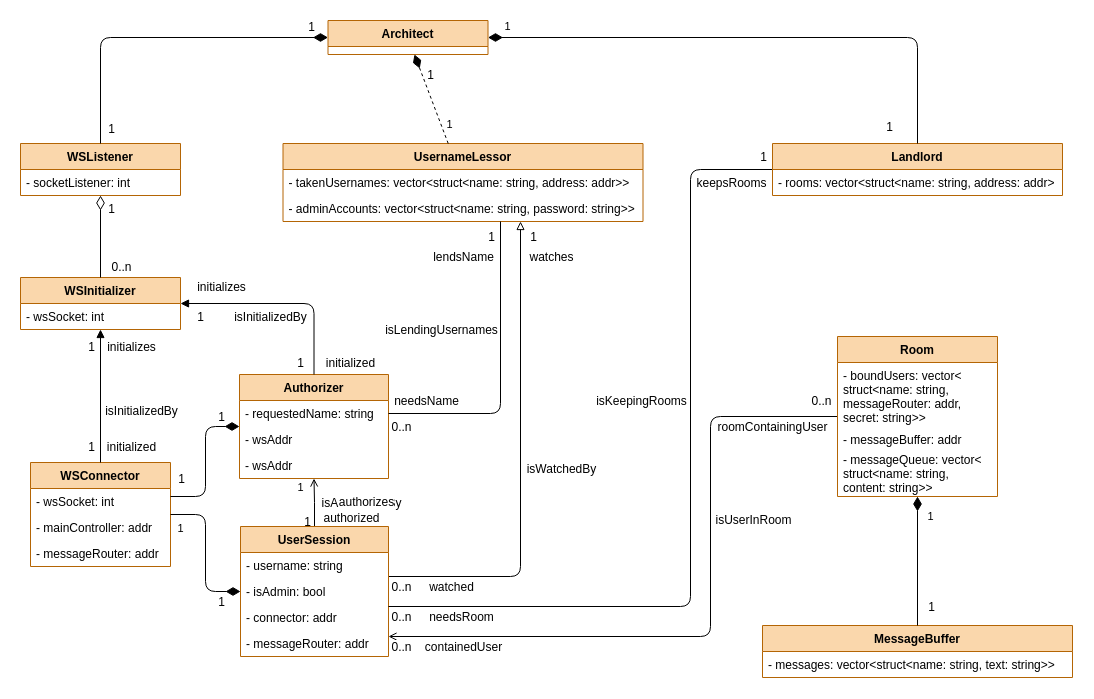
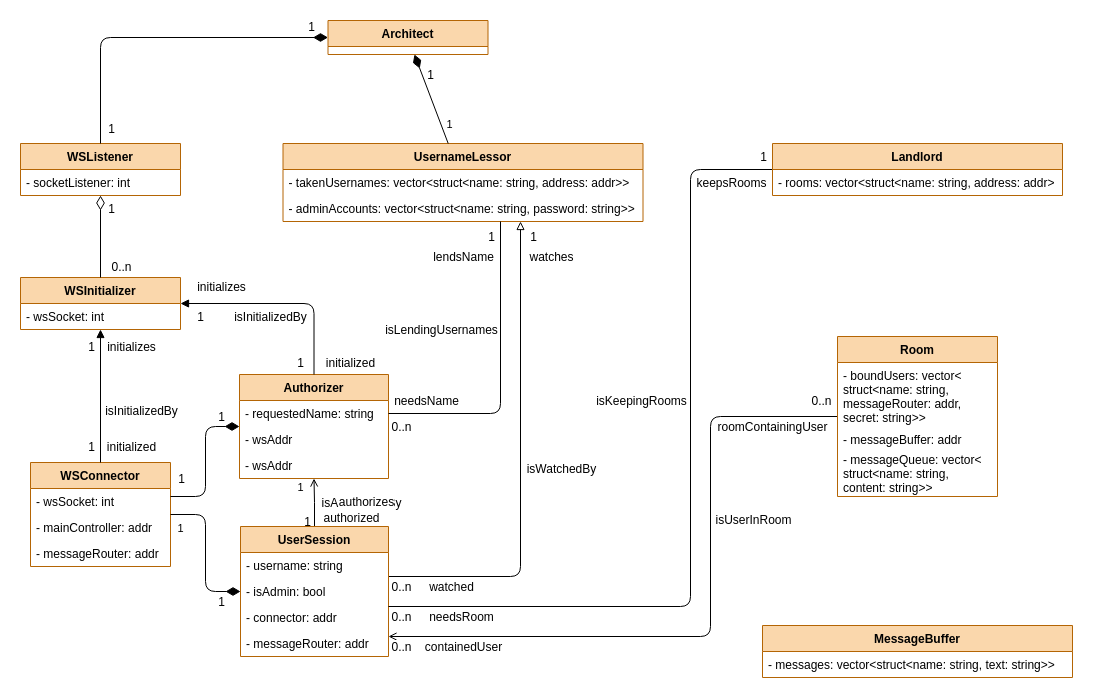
edge "Landlord" -> "Architect": removed, labels "1", "1"
edge "UsernameLessor" -> "Architect": style dashed -> solid
edge "MessageBuffer" -> "Room": removed, labels "1", "1"
